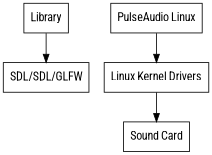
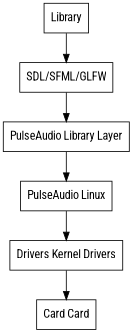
node "SDL/SDL/GLFW": label "SDL/SDL/GLFW" -> "SDL/SFML/GLFW"
node "Linux Kernel Drivers": label "Linux Kernel Drivers" -> "Drivers Kernel Drivers"
node "PulseAudio Library Layer": added
node "Sound Card": label "Sound Card" -> "Card Card"
